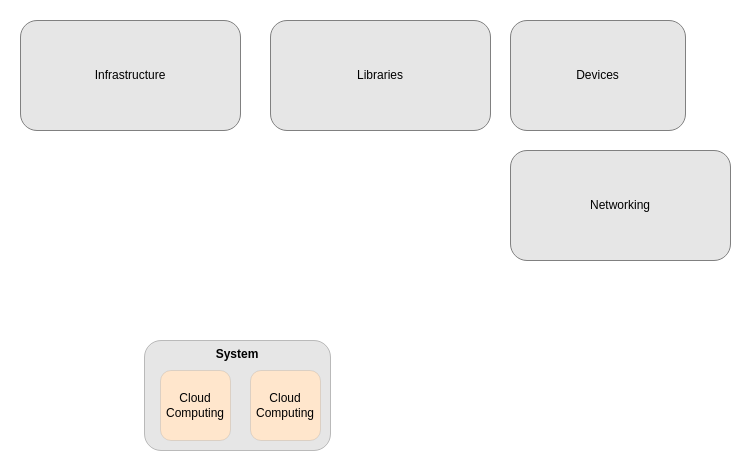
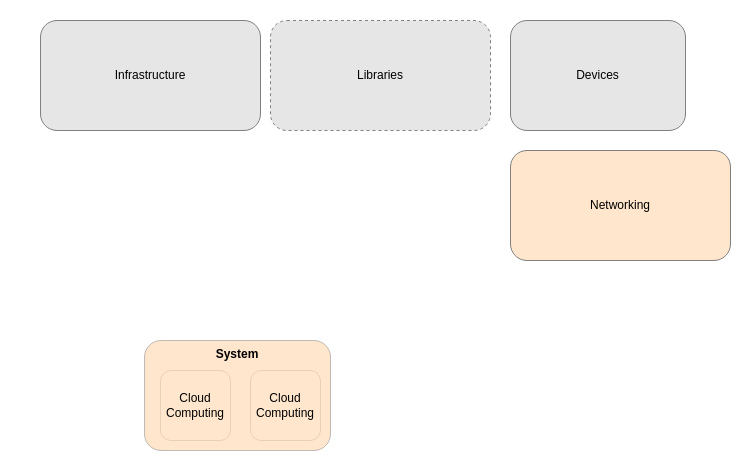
node "Infrastructure": moved (131, 76) -> (151, 76)
node "Libraries": style solid -> dashed
node "Networking": fillcolor #e6e6e6 -> #ffe6cc
node "System": fillcolor #e6e6e6 -> #ffe6cc
